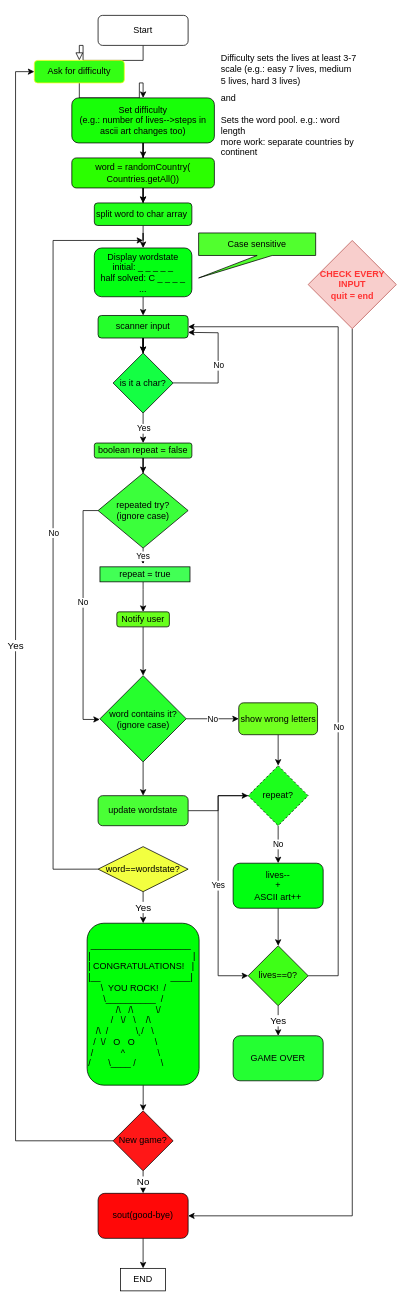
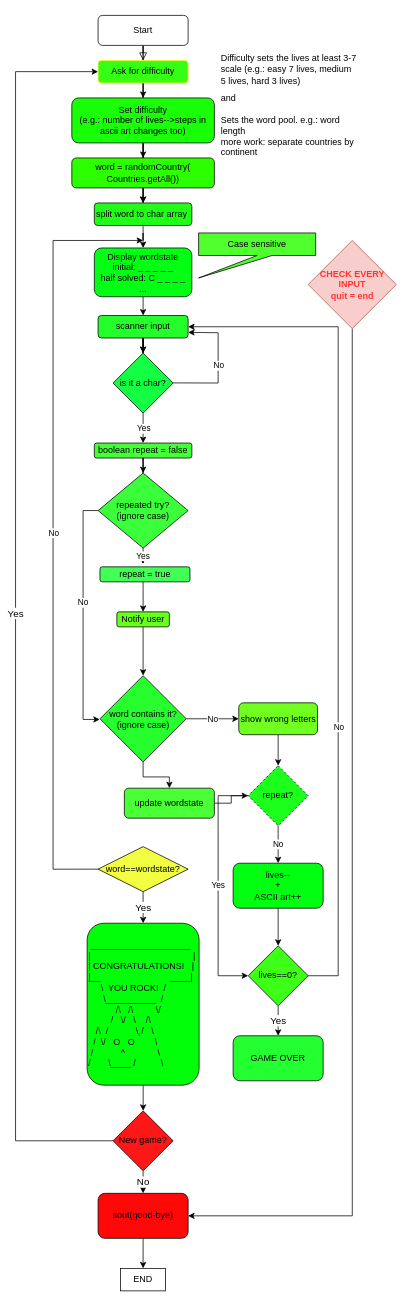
node "Ask for difficulty": moved (79, 72) -> (143, 72)
node "repeat = true": shape rectangle -> rounded rectangle
node "update wordstate": moved (143, 810) -> (169, 803)
